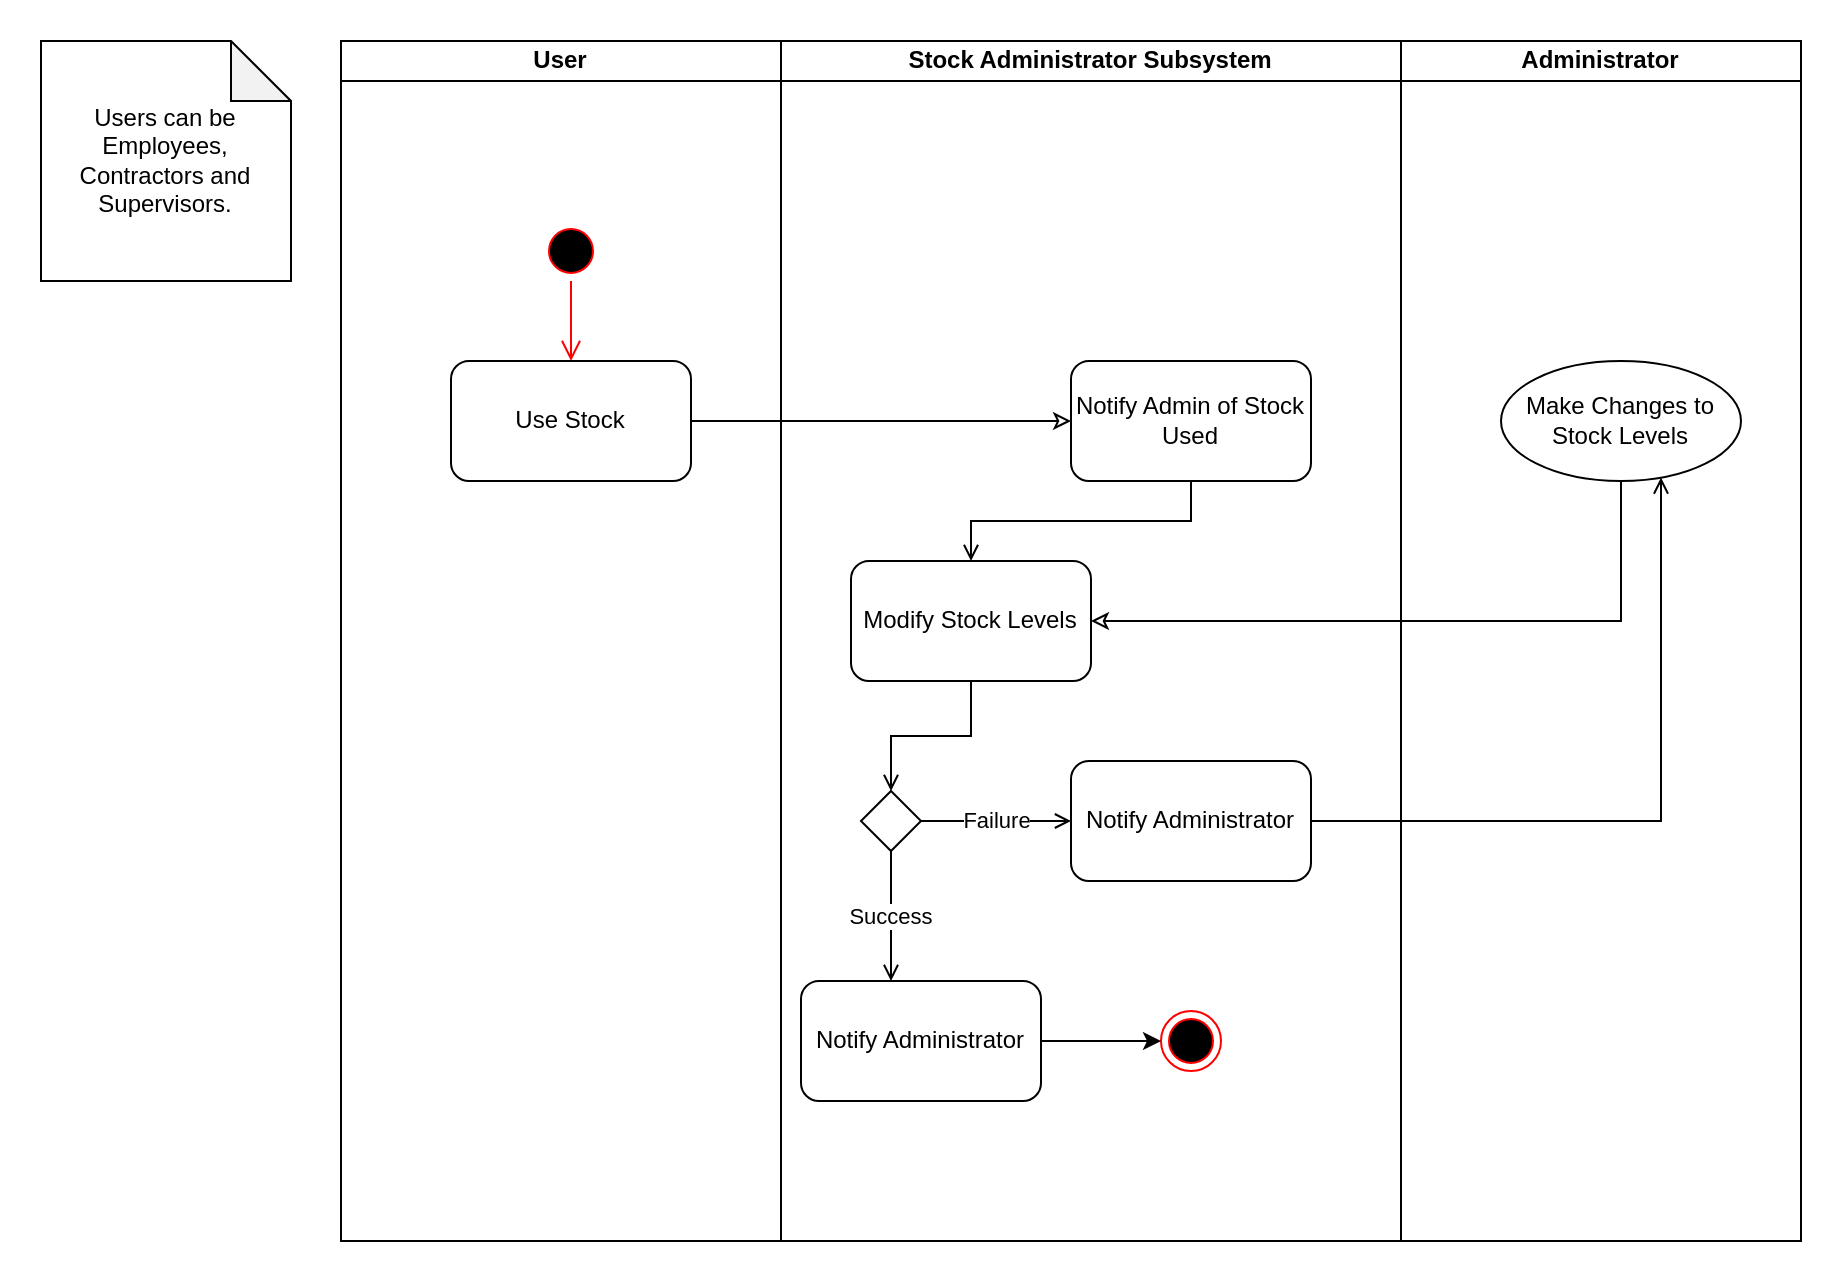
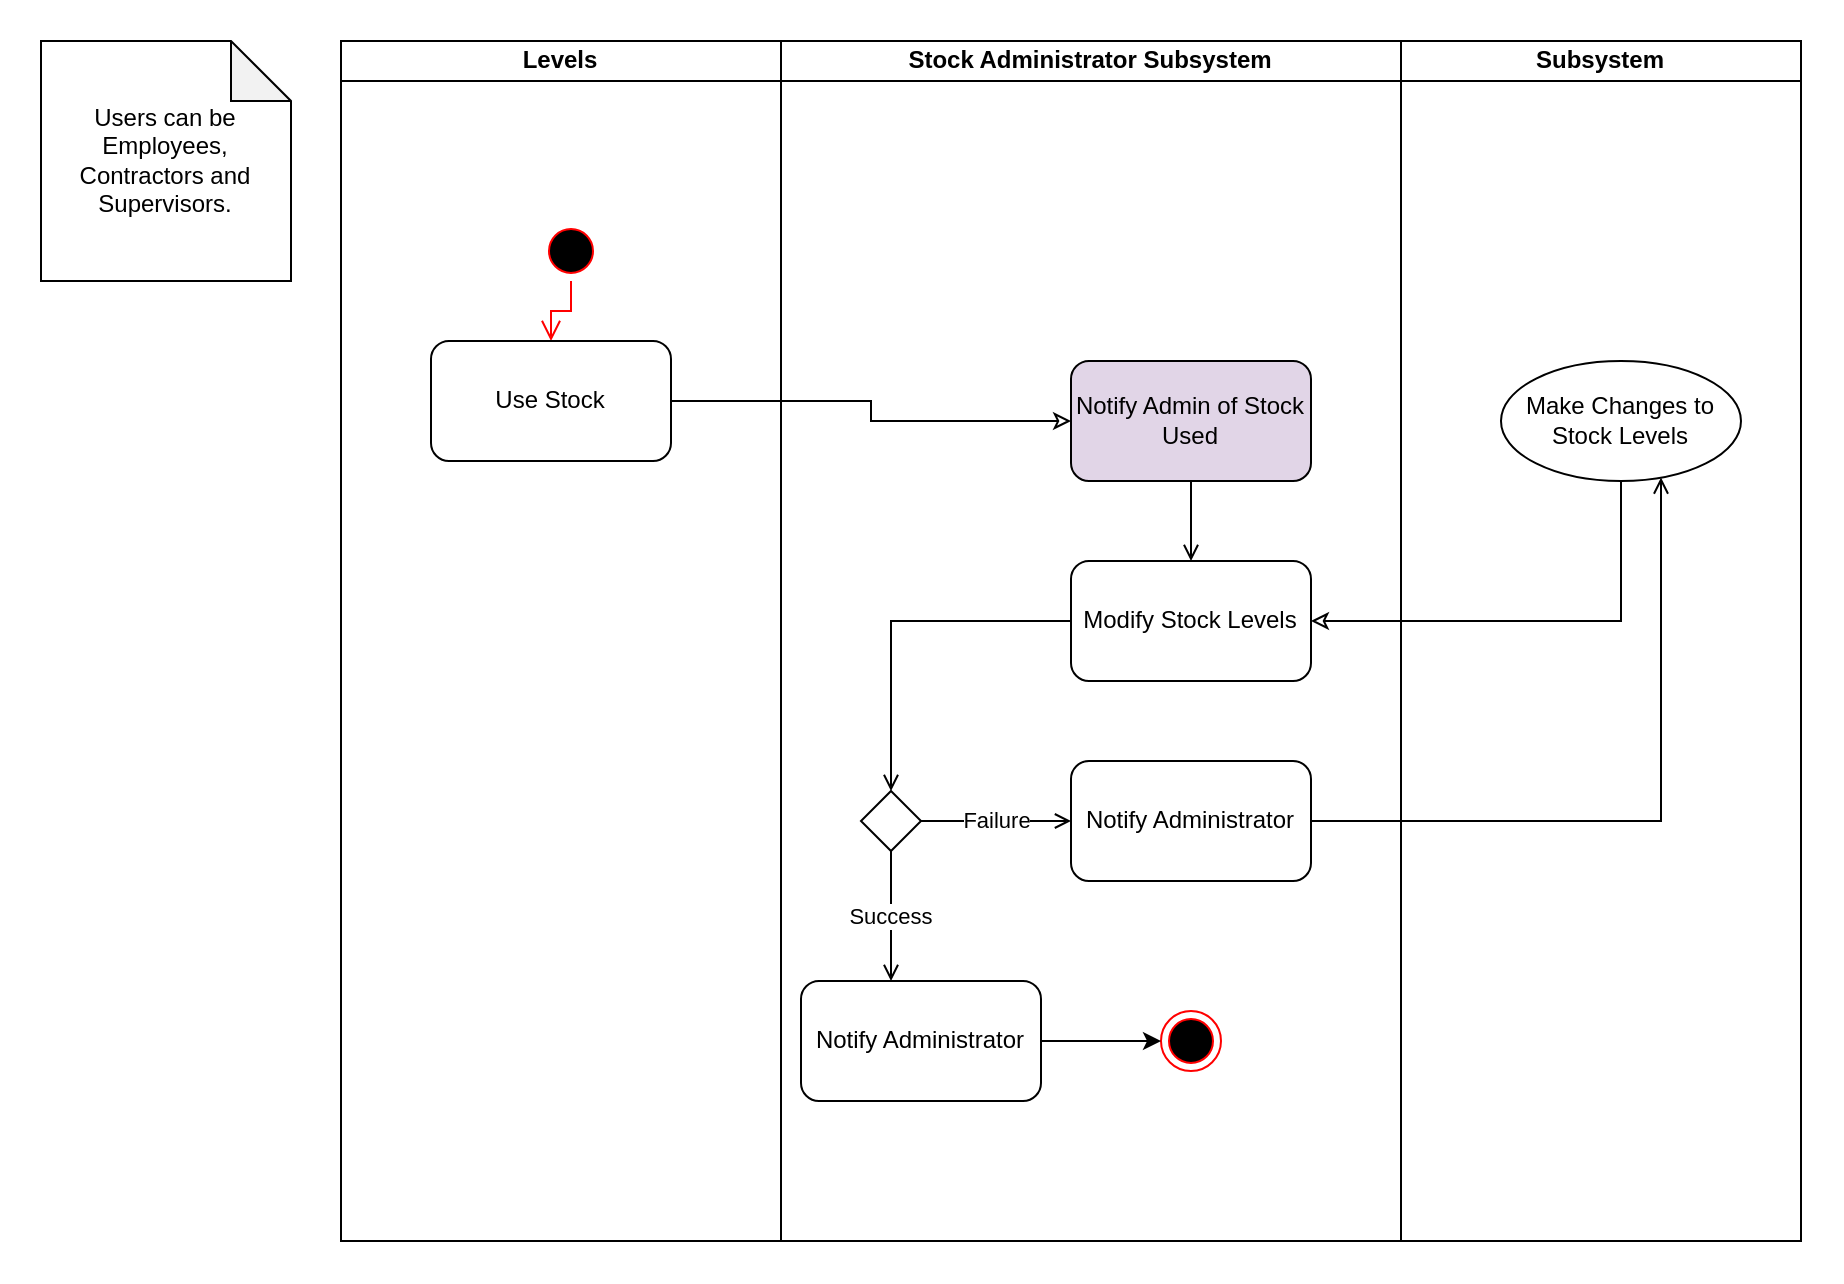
node "User": label "User" -> "Levels"
node "Administrator": label "Administrator" -> "Subsystem"
node "Use Stock": moved (571, 421) -> (551, 401)
node "Notify Admin of Stock Used": fillcolor #ffffff -> #e1d5e7
node "Modify Stock Levels": moved (971, 621) -> (1191, 621)
